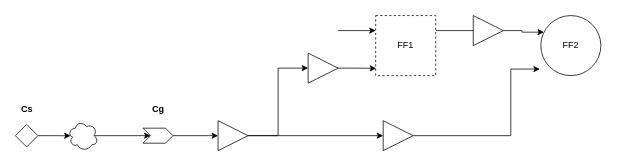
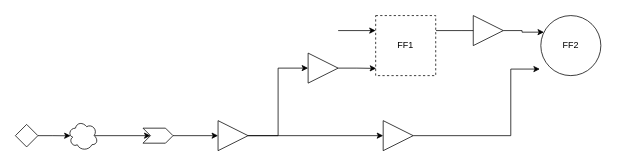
node "Cs": removed
node "Cg": removed
